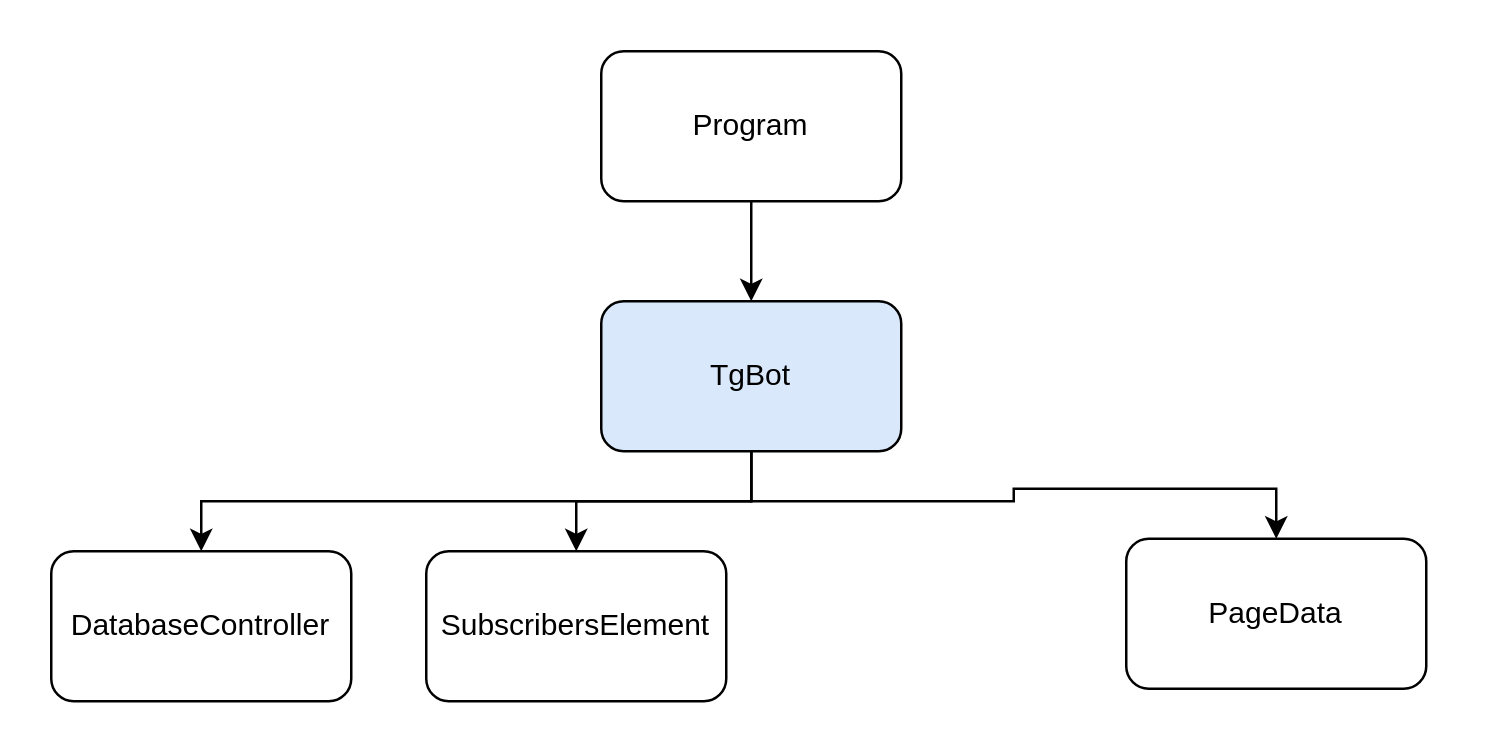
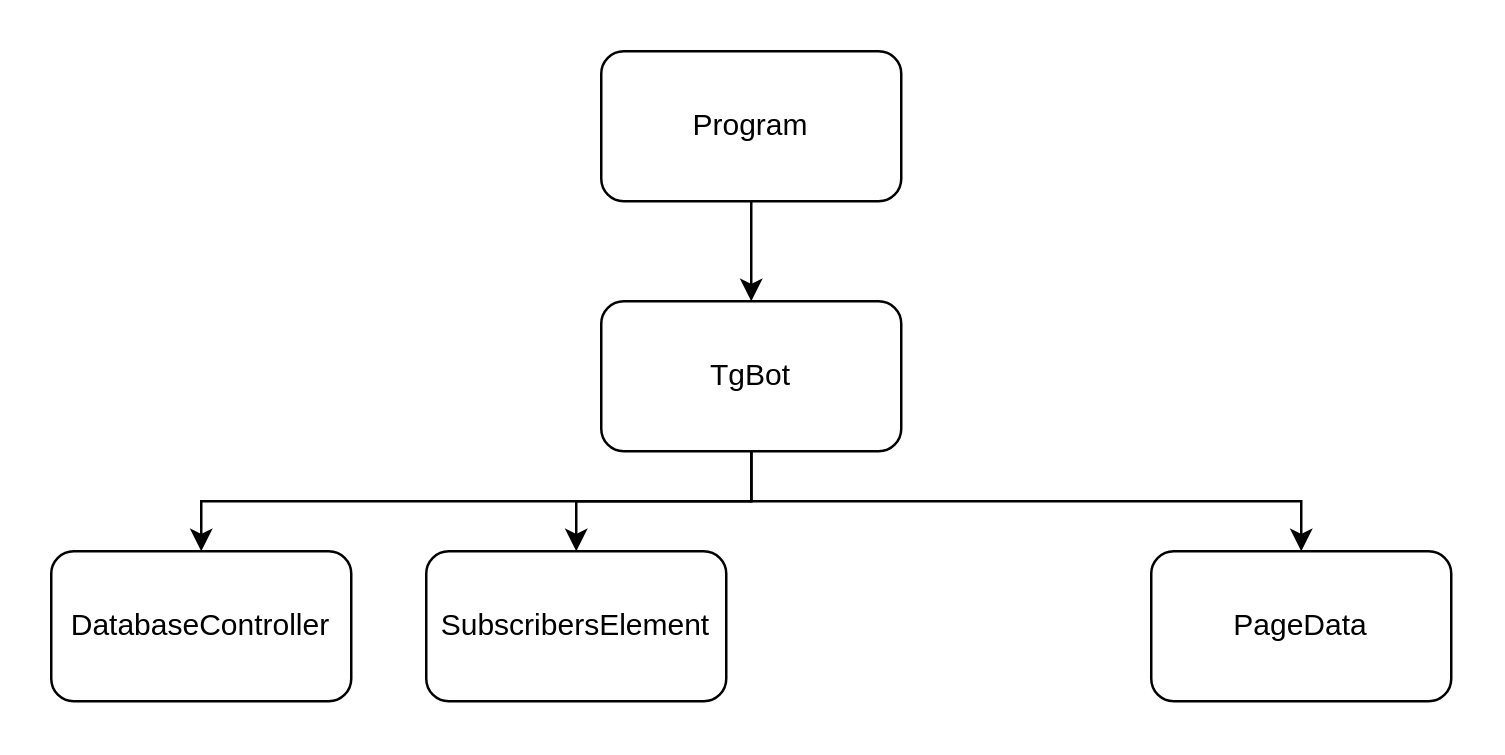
node "TgBot": fillcolor #dae8fc -> #ffffff
node "PageData": moved (1276, 614) -> (1301, 626)
